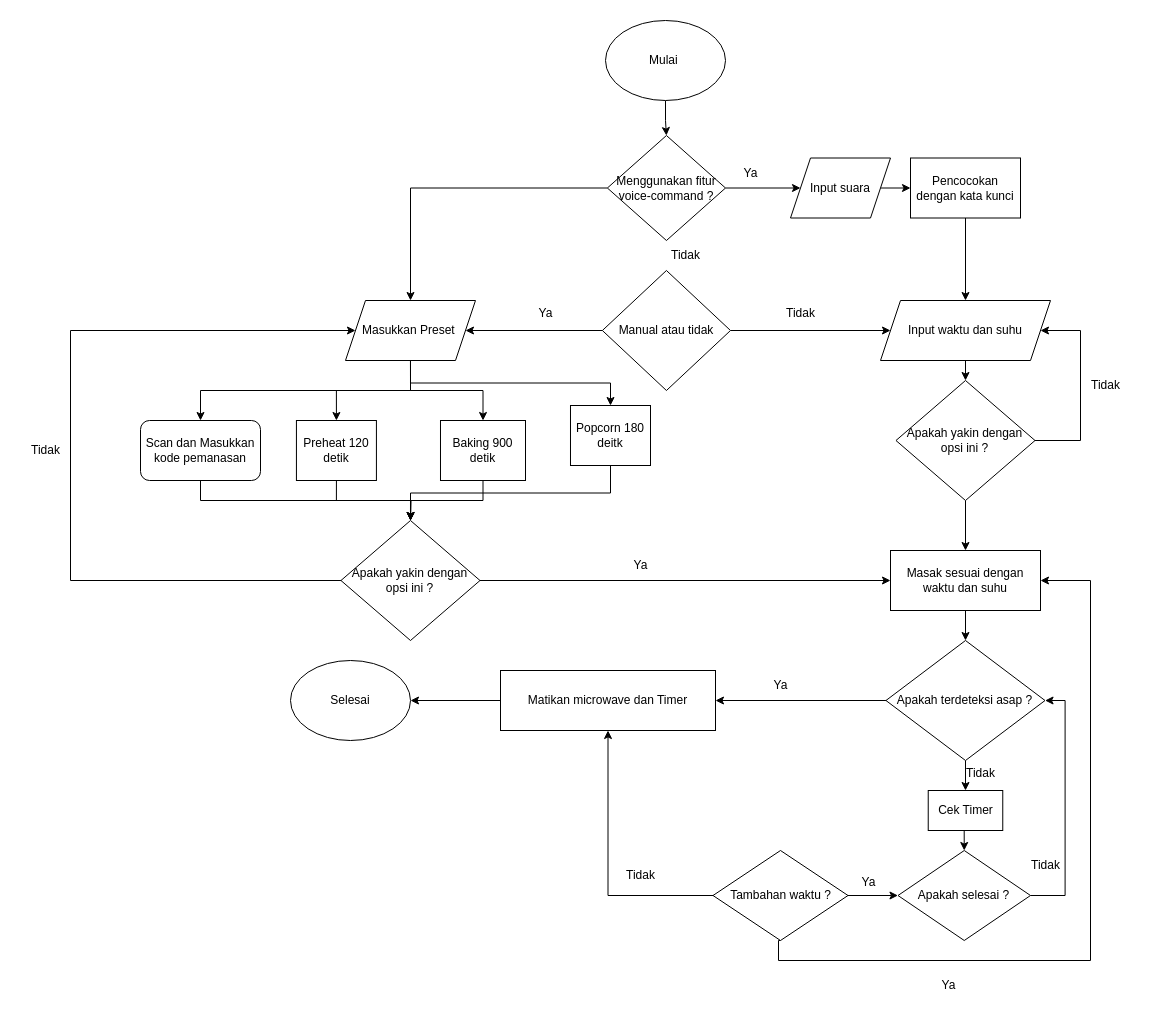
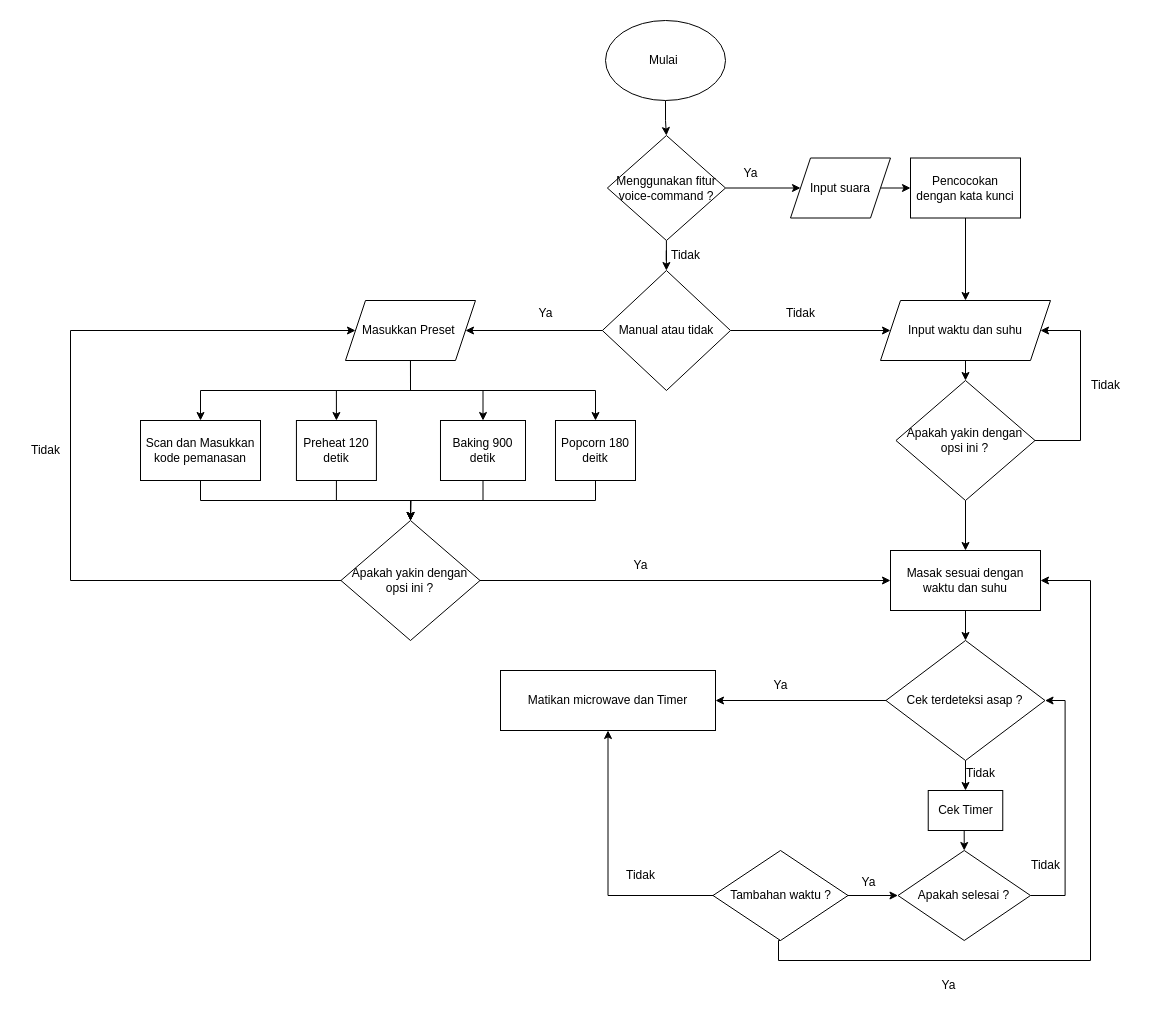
edge "Menggunakan fitur voice-command ?" -> "Masukkan Preset": now "Menggunakan fitur voice-command ?" -> "Manual atau tidak"
node "Popcorn 180 deitk": moved (610, 436) -> (595, 451)
node "Scan dan Masukkan kode pemanasan": shape rounded rectangle -> rectangle
node "Selesai": removed
edge "Matikan microwave dan Timer" -> "Selesai": removed
node "Apakah terdeteksi asap ?": label "Apakah terdeteksi asap ?" -> "Cek terdeteksi asap ?"
